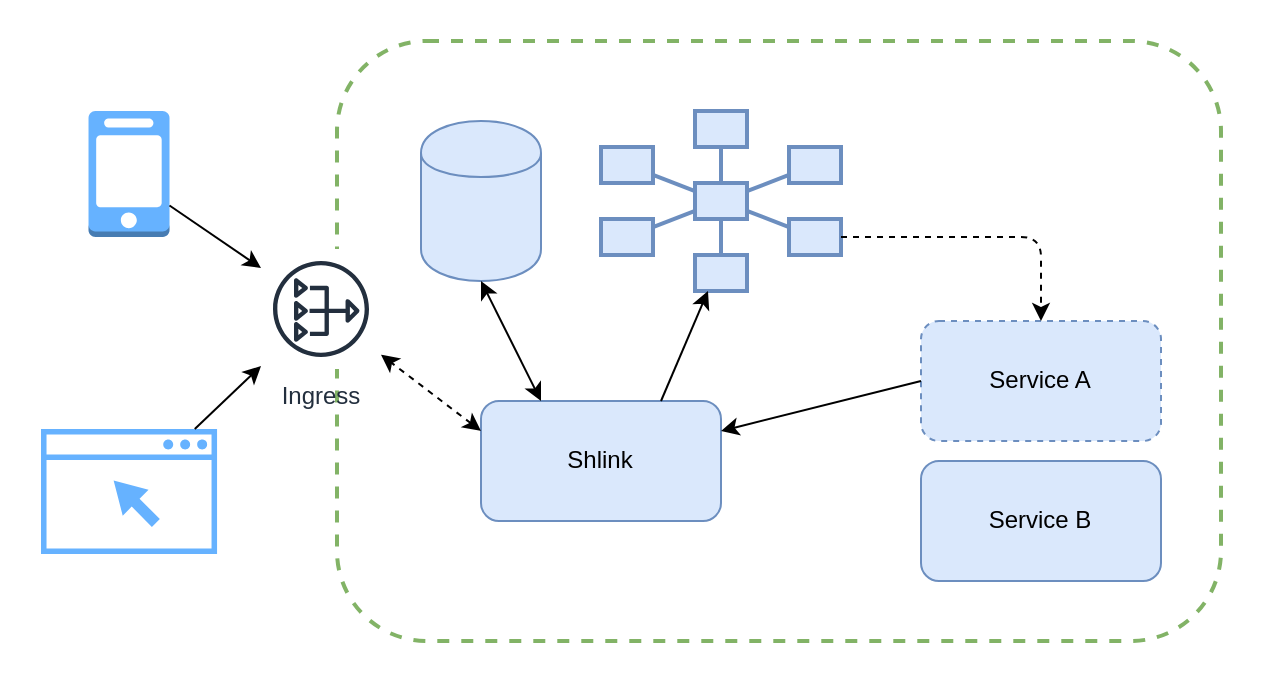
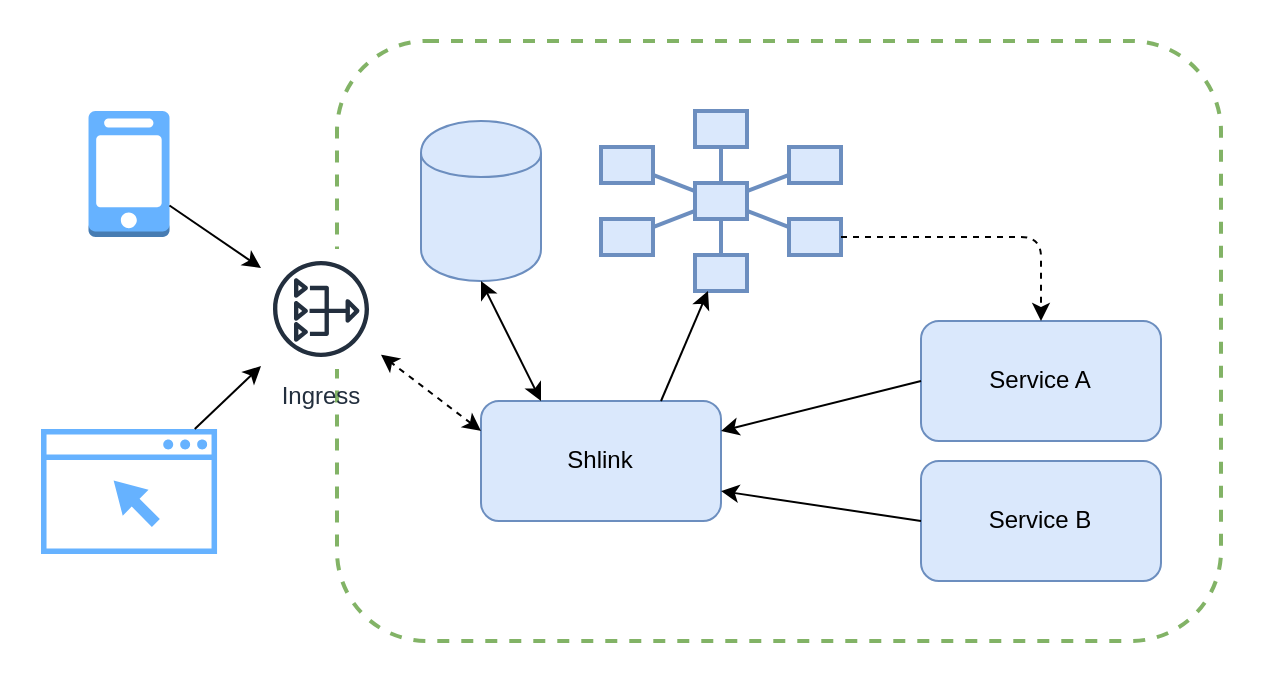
node "Service A": style dashed -> solid
edge "Service B" -> "Shlink": added
